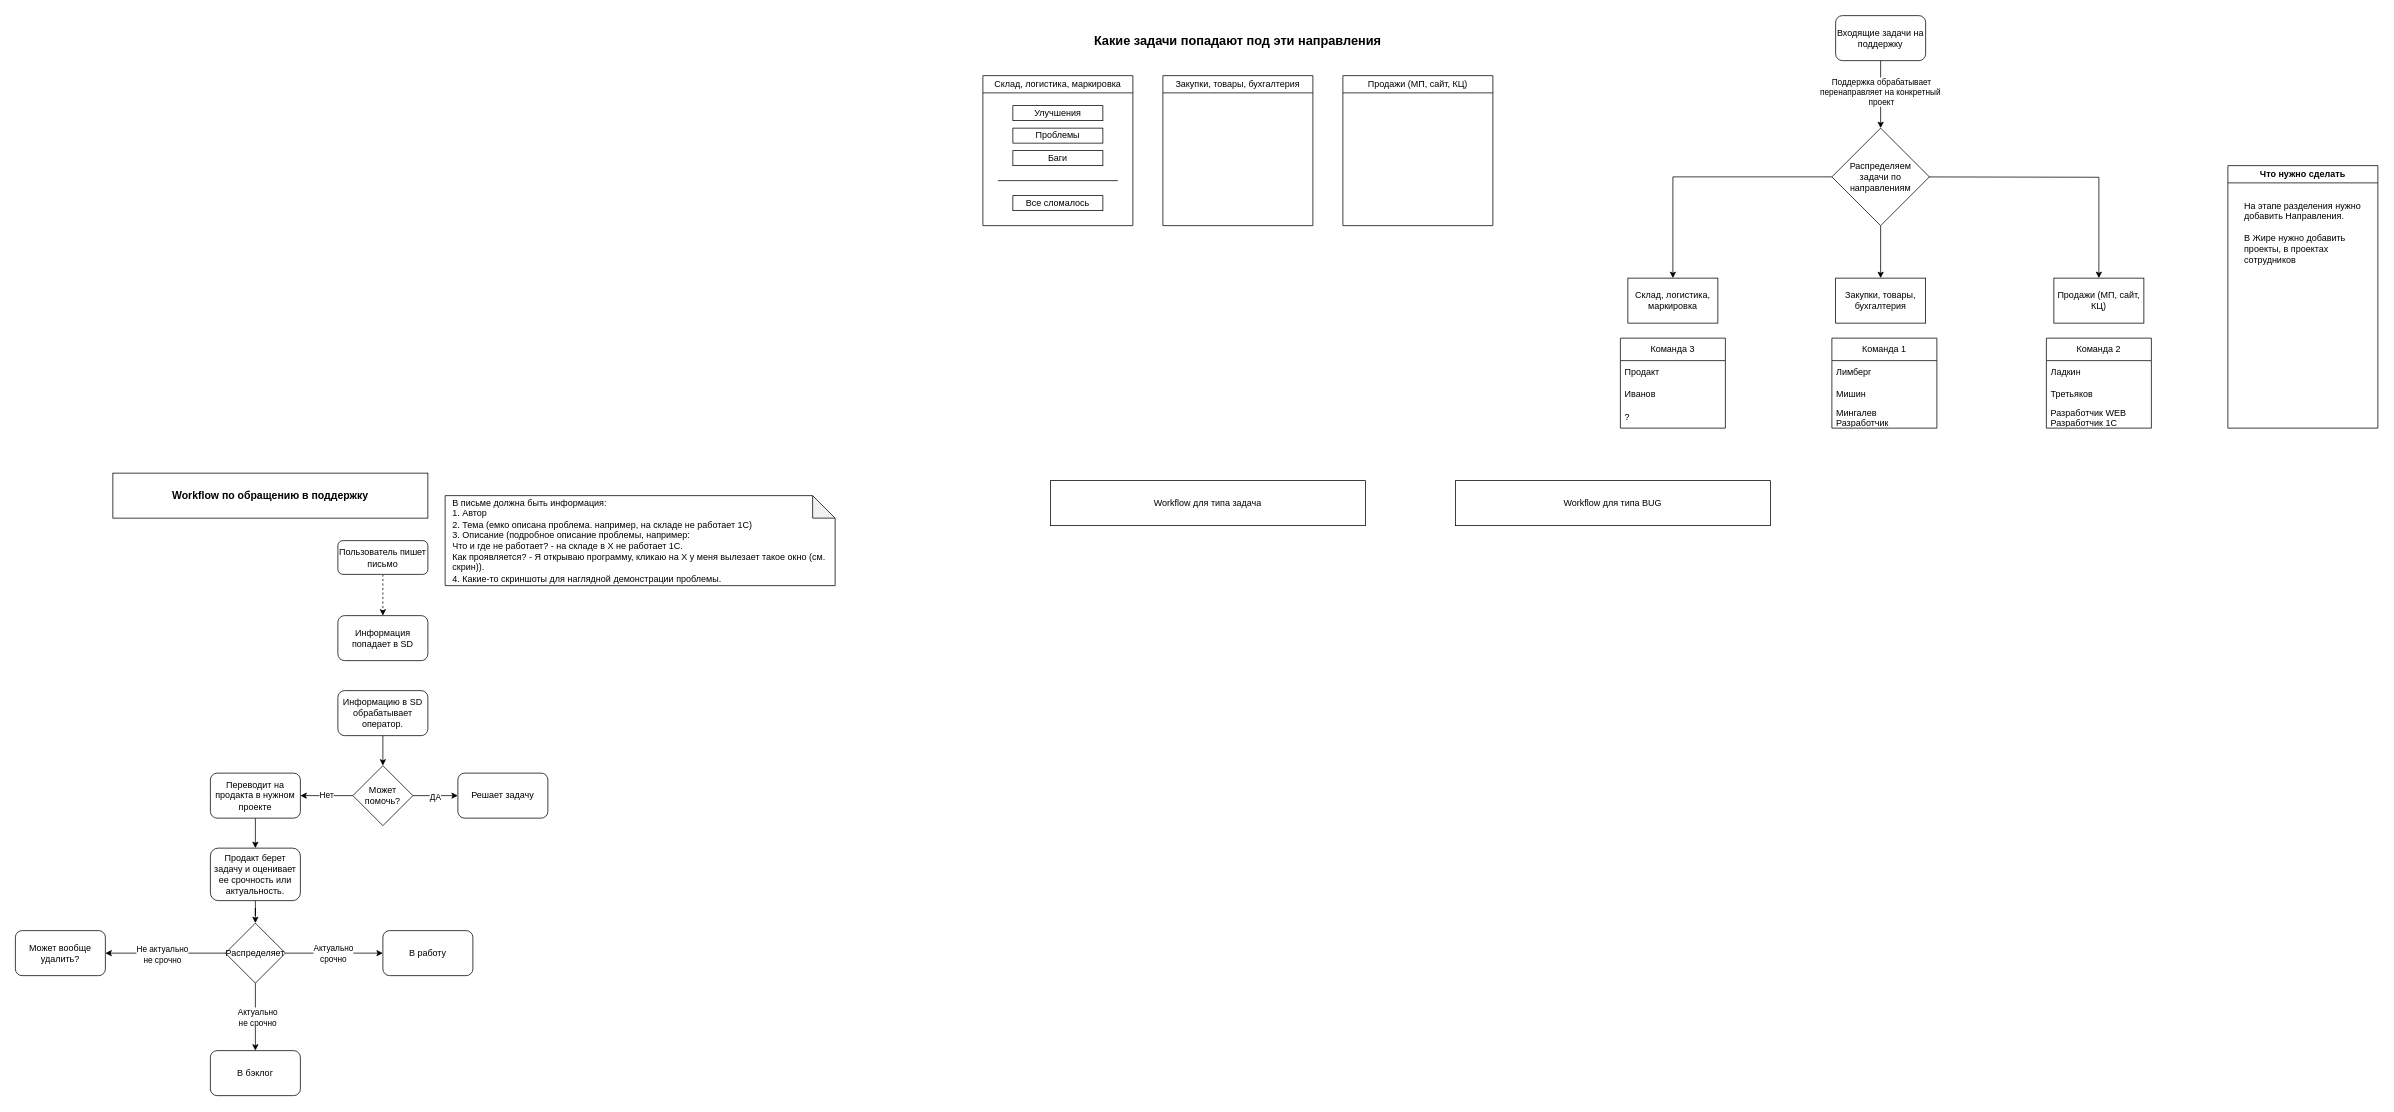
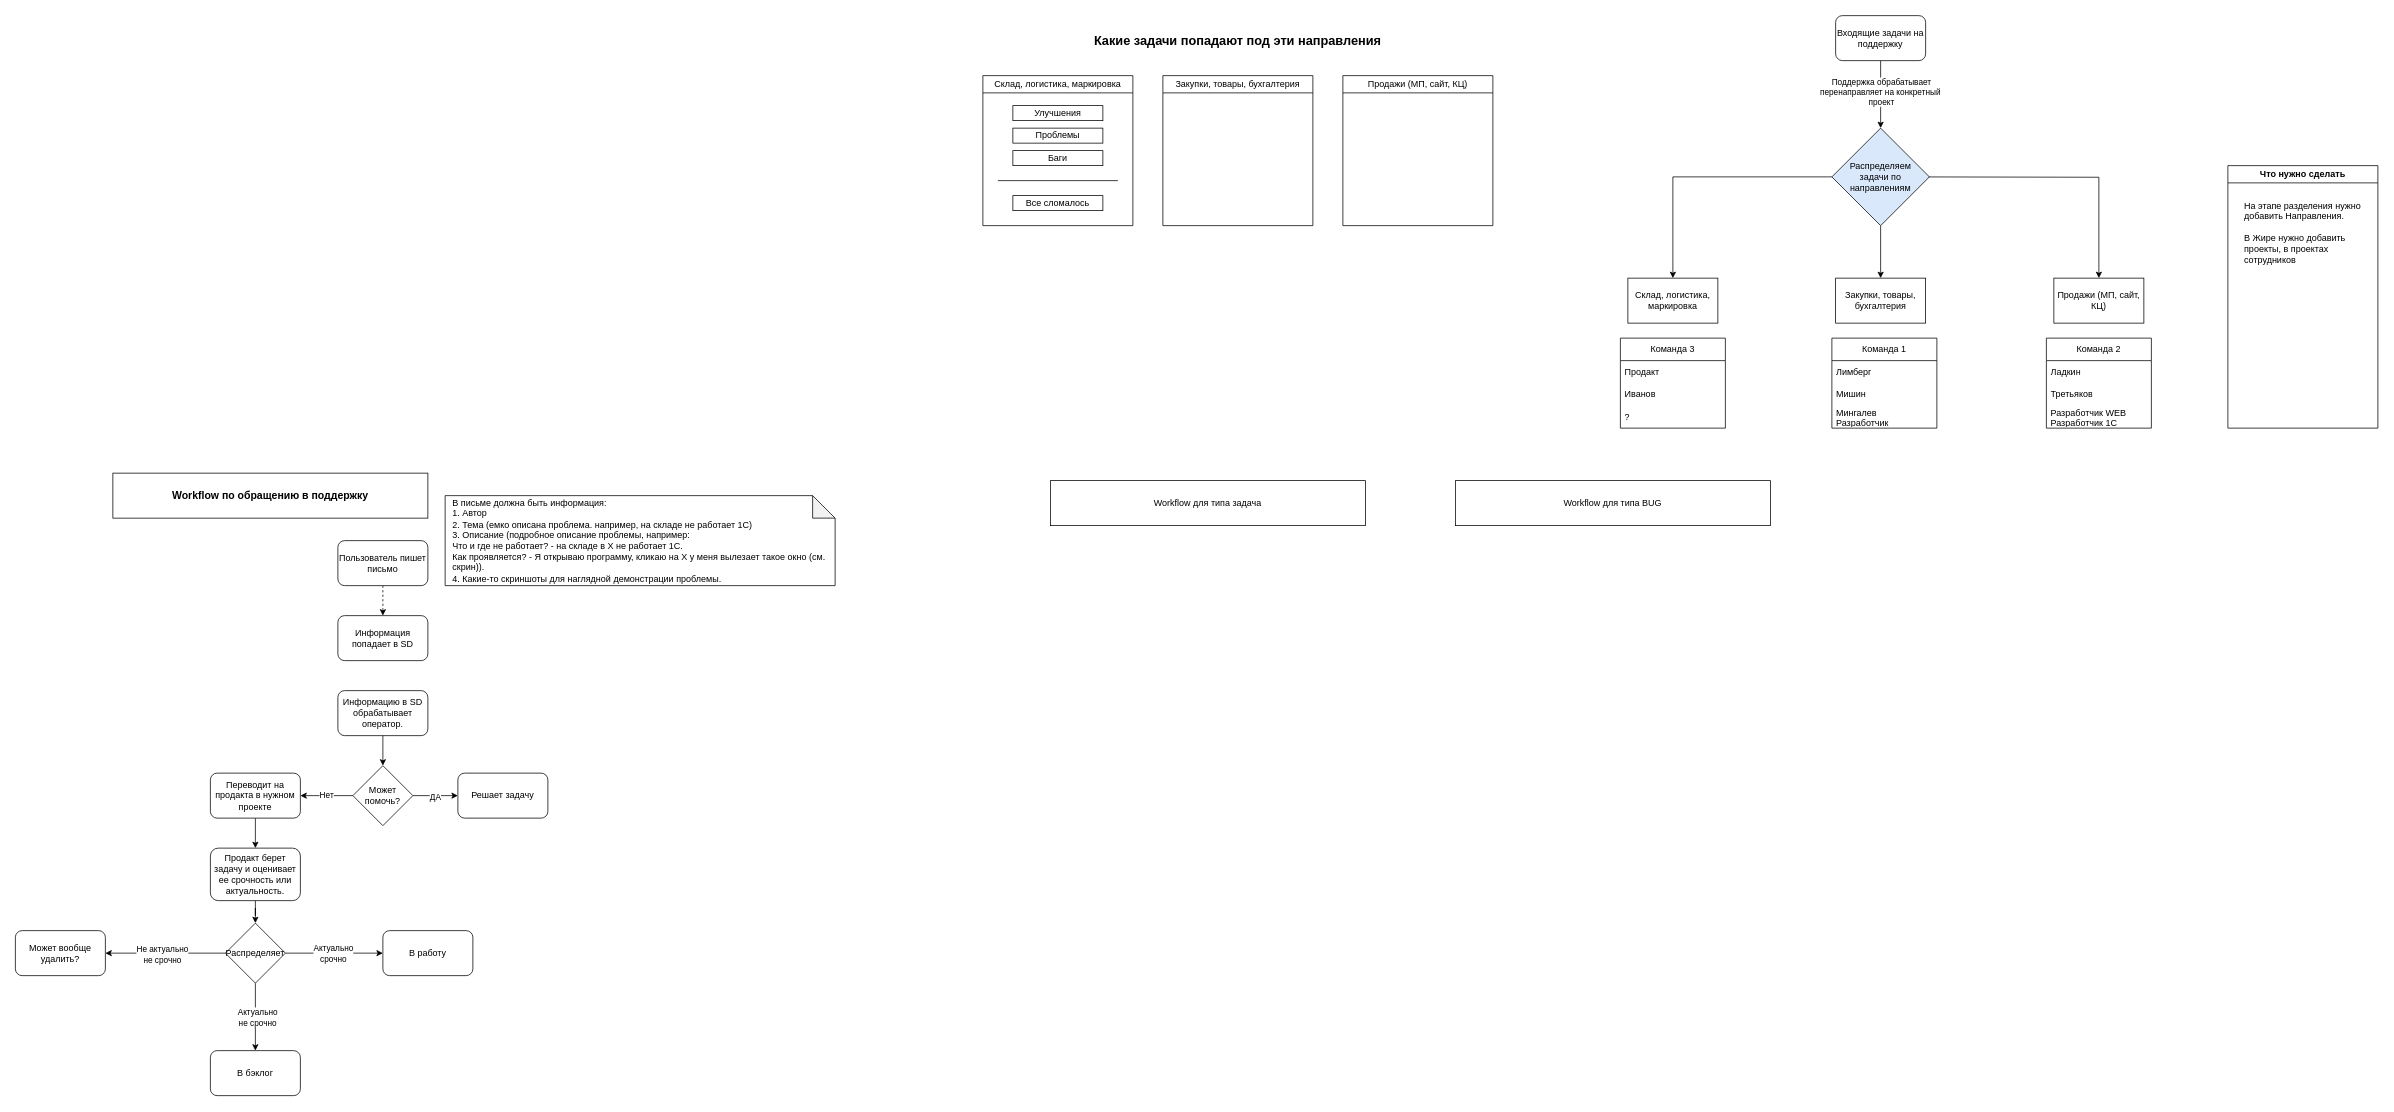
node "Распределяем задачи по направлениям": fillcolor #ffffff -> #dae8fc
node "Пользователь пишет письмо": size 90x34 -> 90x45
